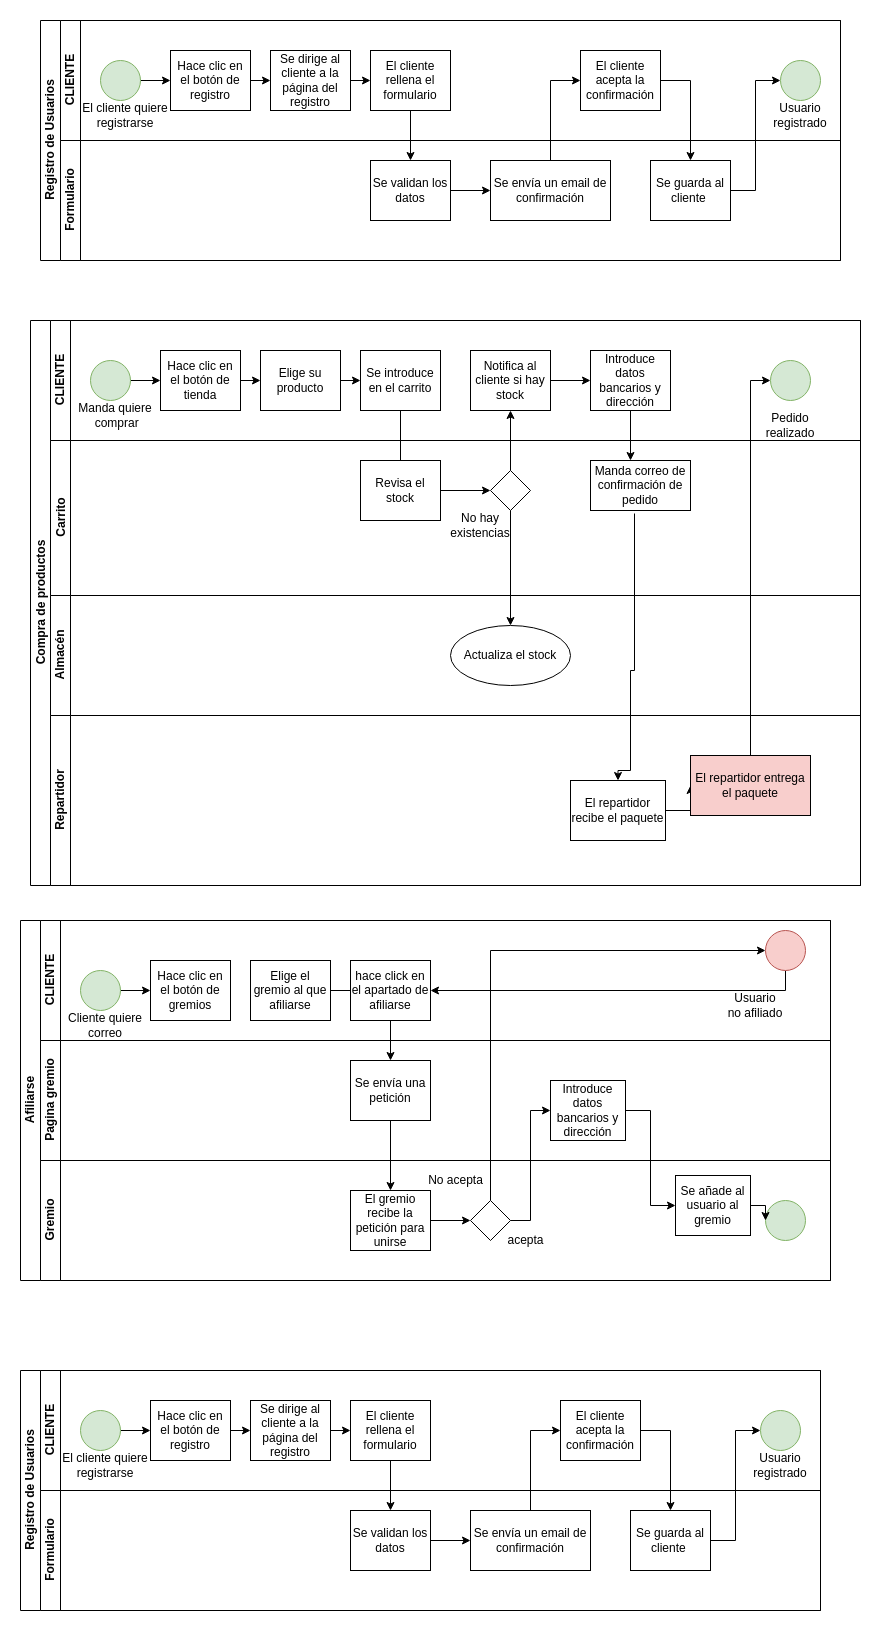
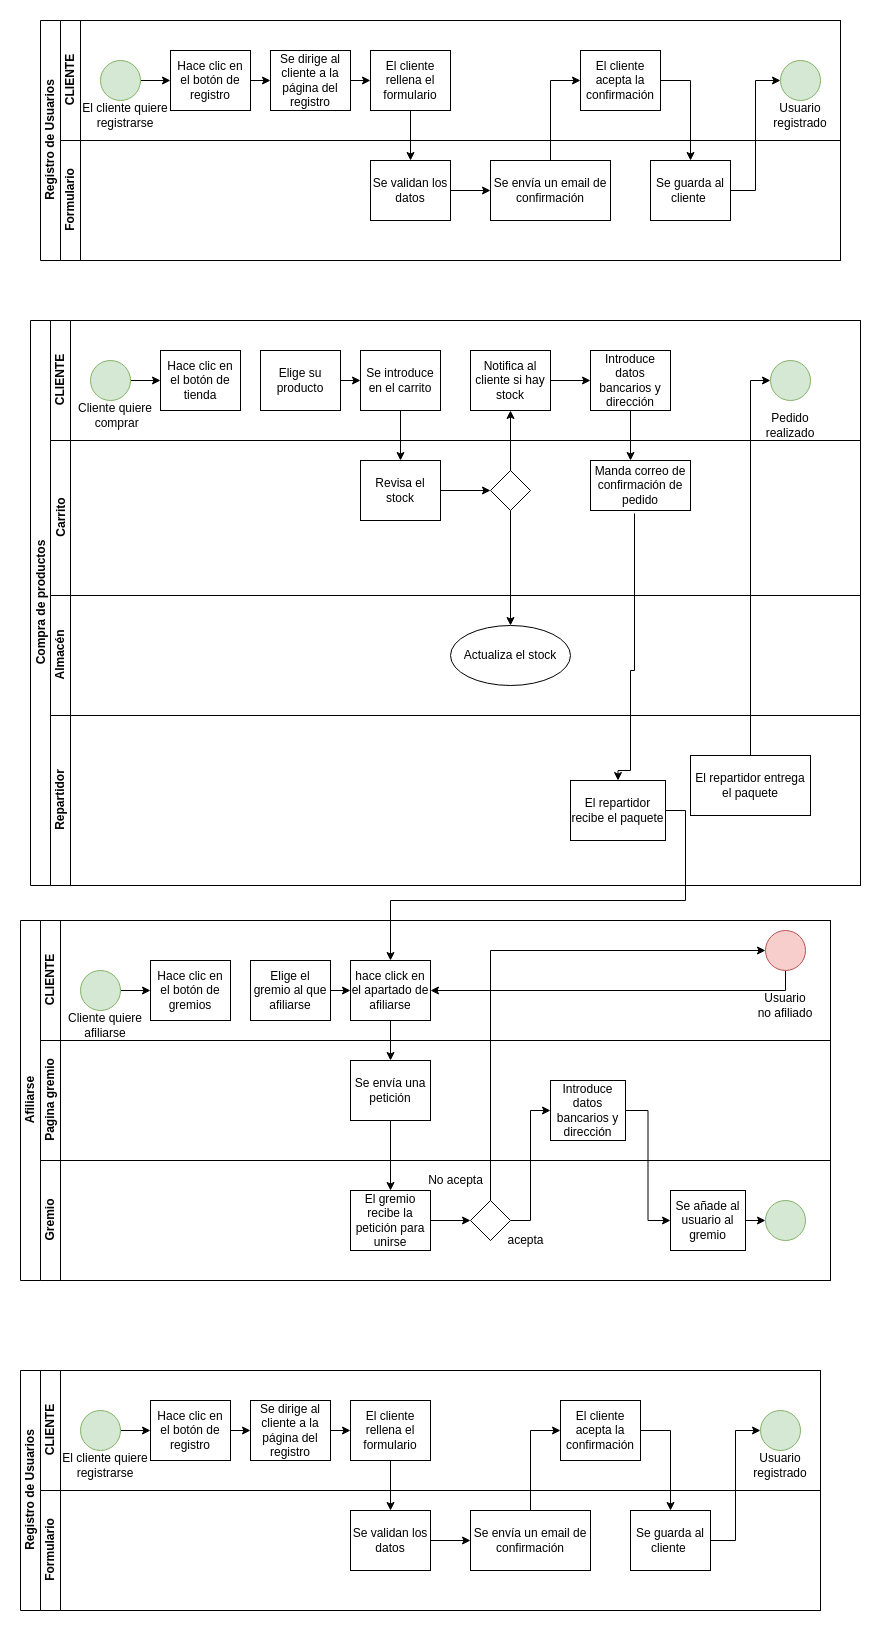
edge "Hace clic en el botón de tienda" -> "Elige su producto": removed
node "Manda quiere comprar": label "Manda quiere comprar" -> "Cliente quiere comprar"
edge "Se introduce en el carrito" -- "Revisa el stock": arrowhead none -> classic
node "No hay existencias": removed
node "El repartidor entrega el paquete": fillcolor #f8cecc -> #ffffff
edge "El repartidor recibe el paquete" -> "El repartidor entrega el paquete": now "El repartidor recibe el paquete" -> "hace click en el apartado de afiliarse"
edge "Elige el gremio al que afiliarse" -- "hace click en el apartado de afiliarse": arrowhead none -> classic
node "Usuario no afiliado": moved (756, 1006) -> (786, 1006)
node "Cliente quiere correo": label "Cliente quiere correo" -> "Cliente quiere afiliarse"
node "Se añade al usuario al gremio": moved (713, 1206) -> (708, 1221)
